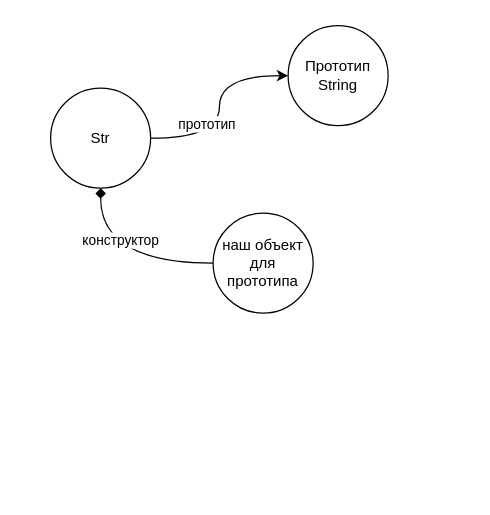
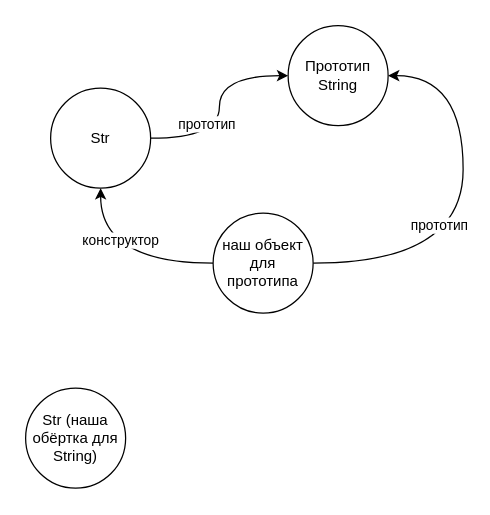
edge "наш объект для прототипа" -> "Str": arrowhead diamond -> classic
edge "наш объект для прототипа" -> "Прототип String": added, label "прототип"
node "Str (наша обёртка для String)": added
